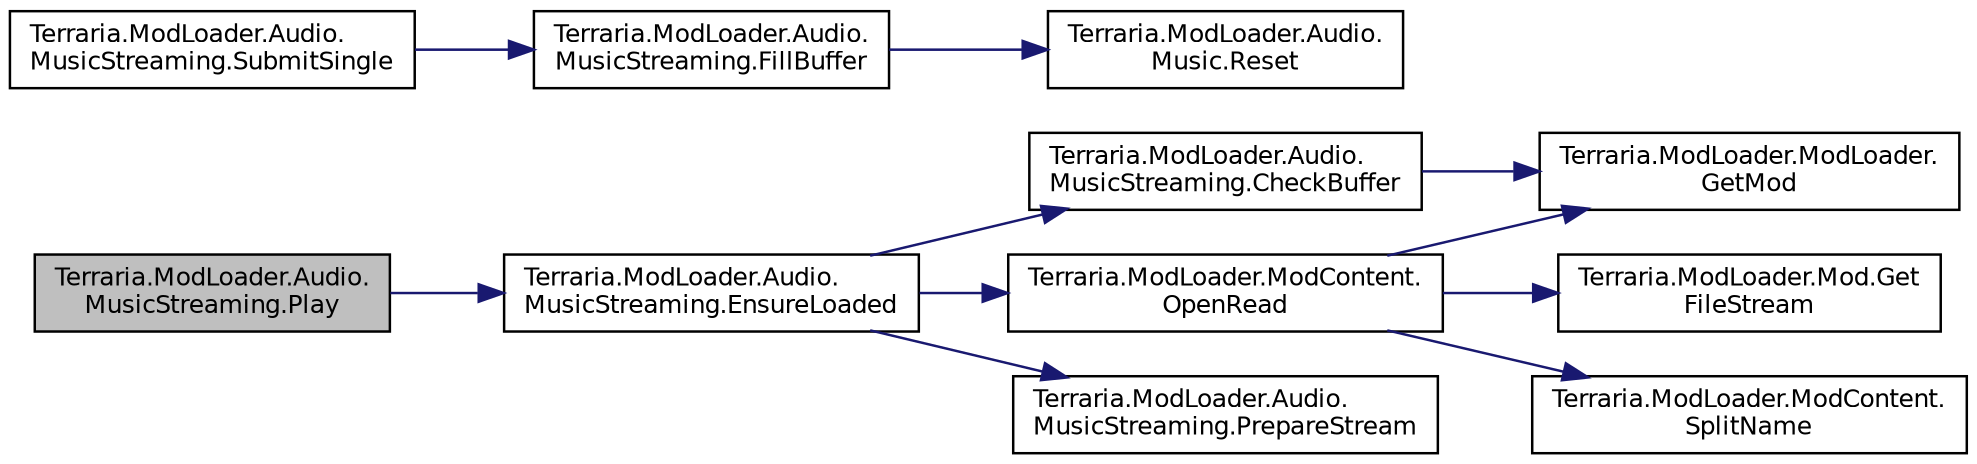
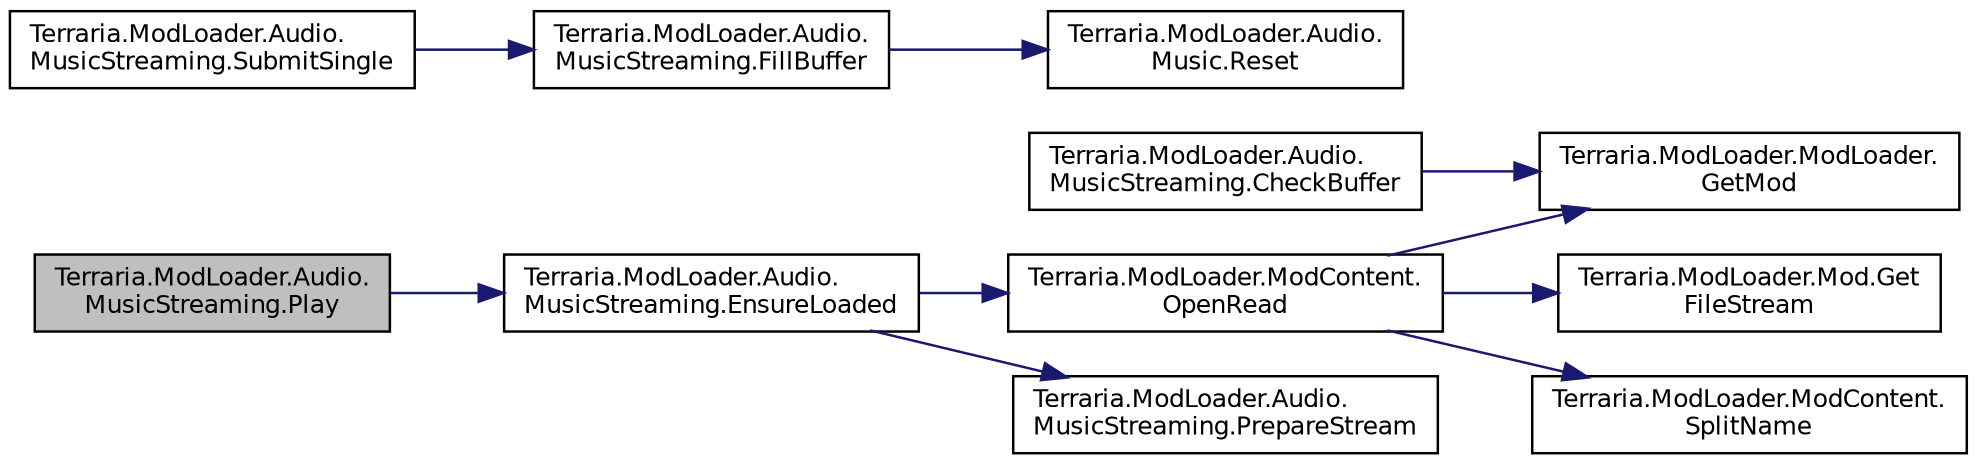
edge "Terraria.ModLoader.Audio. MusicStreaming.EnsureLoaded" -> "Terraria.ModLoader.Audio. MusicStreaming.CheckBuffer": removed
